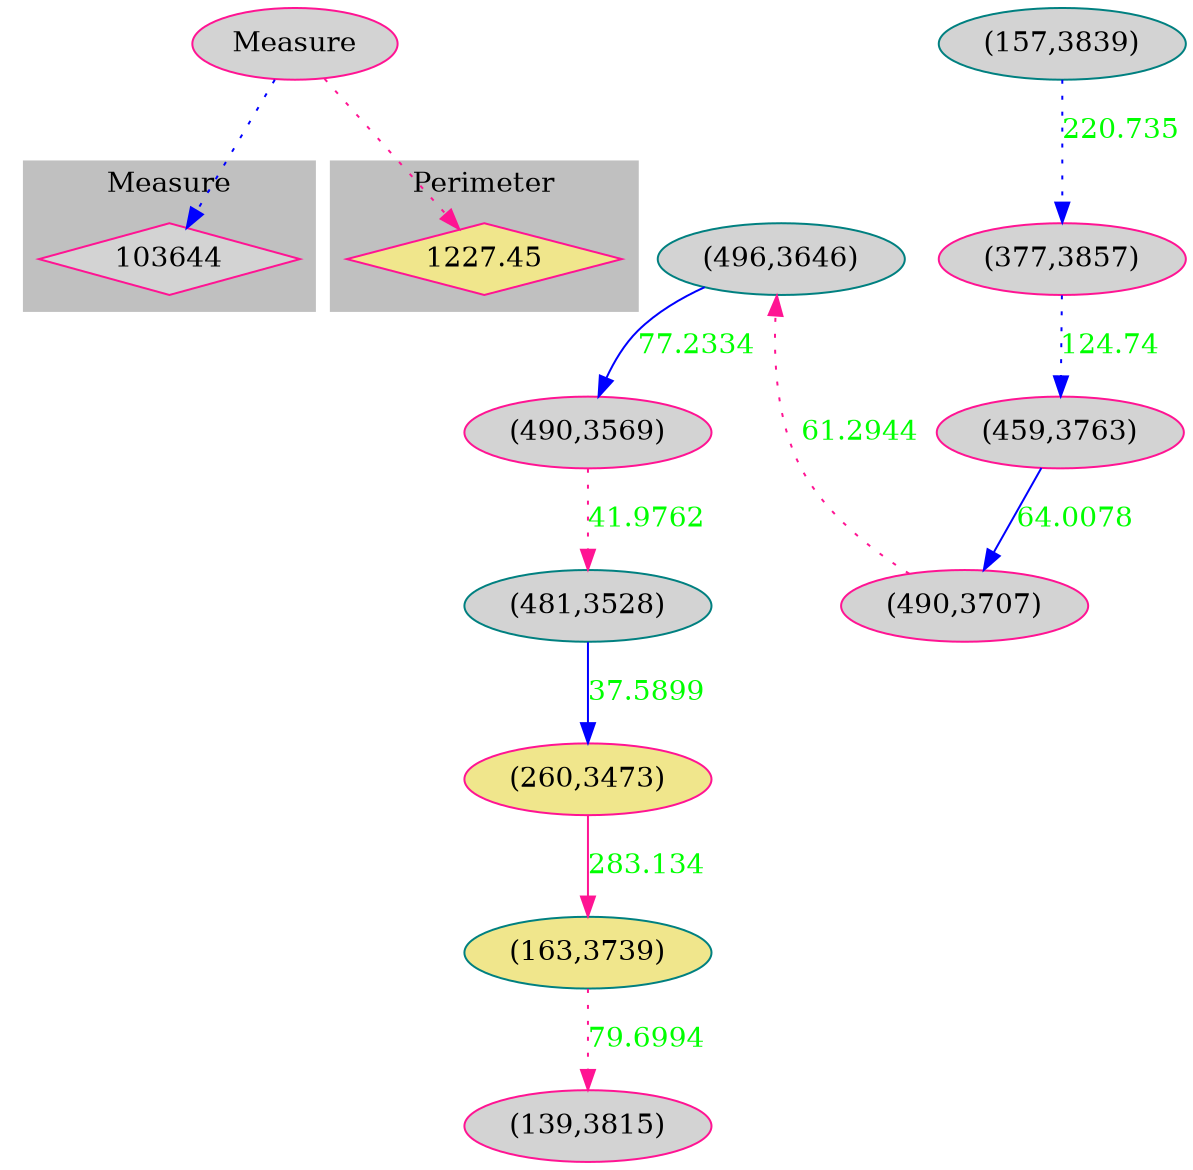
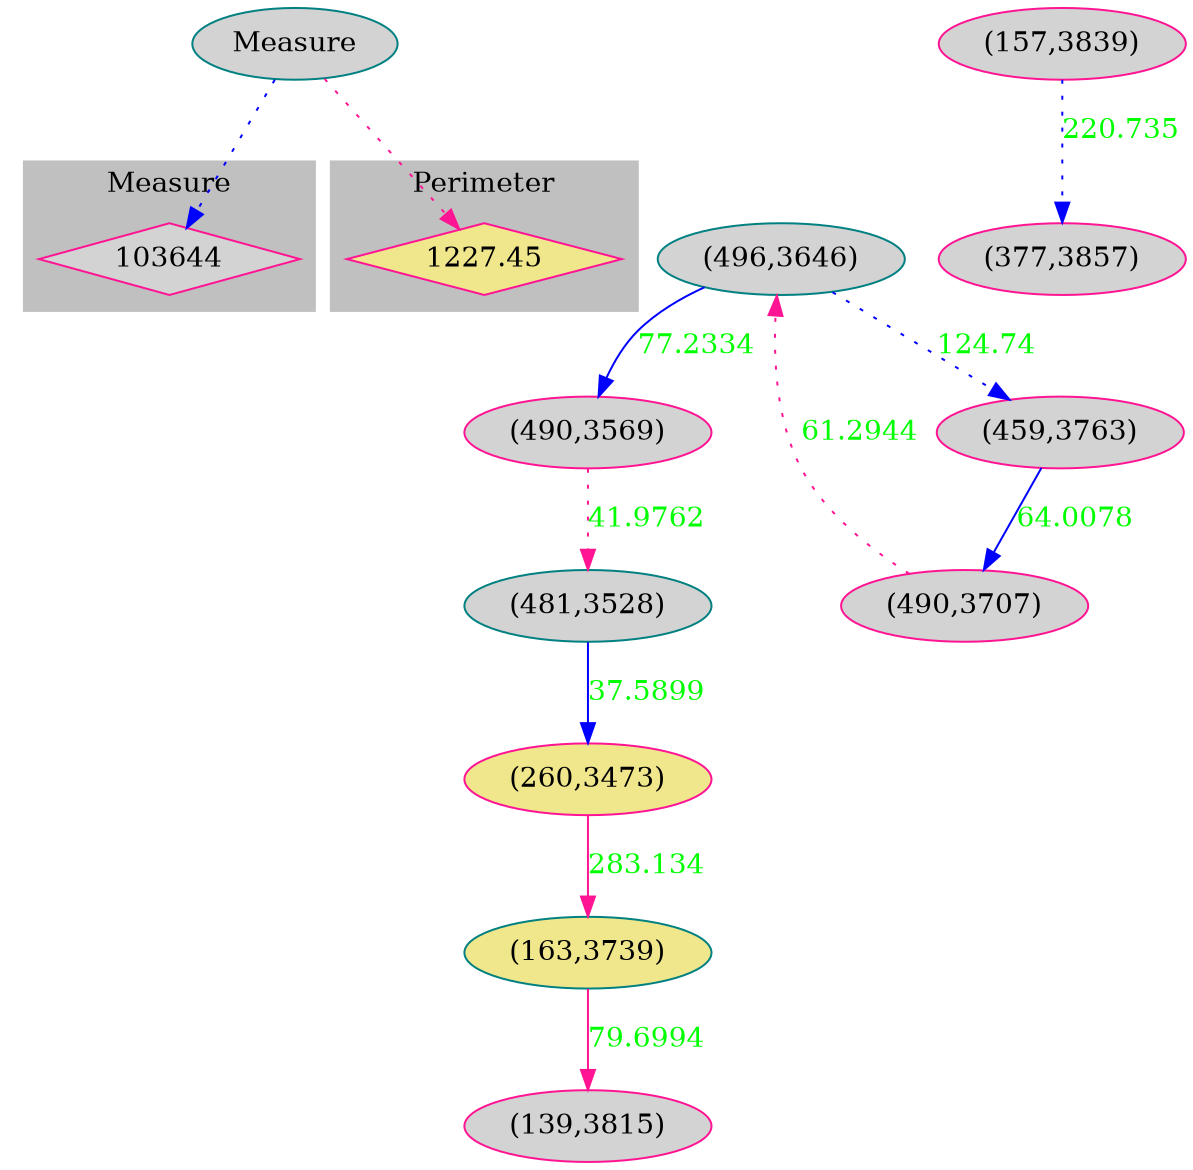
node "Measure": color deeppink -> teal
node "(157,3839)": color teal -> deeppink
edge "(377,3857)" -> "(459,3763)": now "(496,3646)" -> "(459,3763)"
edge "(163,3739)" -> "(139,3815)": style dotted -> solid
